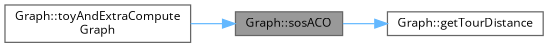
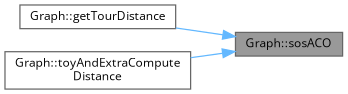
node "Graph::toyAndExtraCompute Graph": label "Graph::toyAndExtraCompute Graph" -> "Graph::toyAndExtraCompute Distance"
edge "Graph::sosACO" -> "Graph::getTourDistance": reversed
